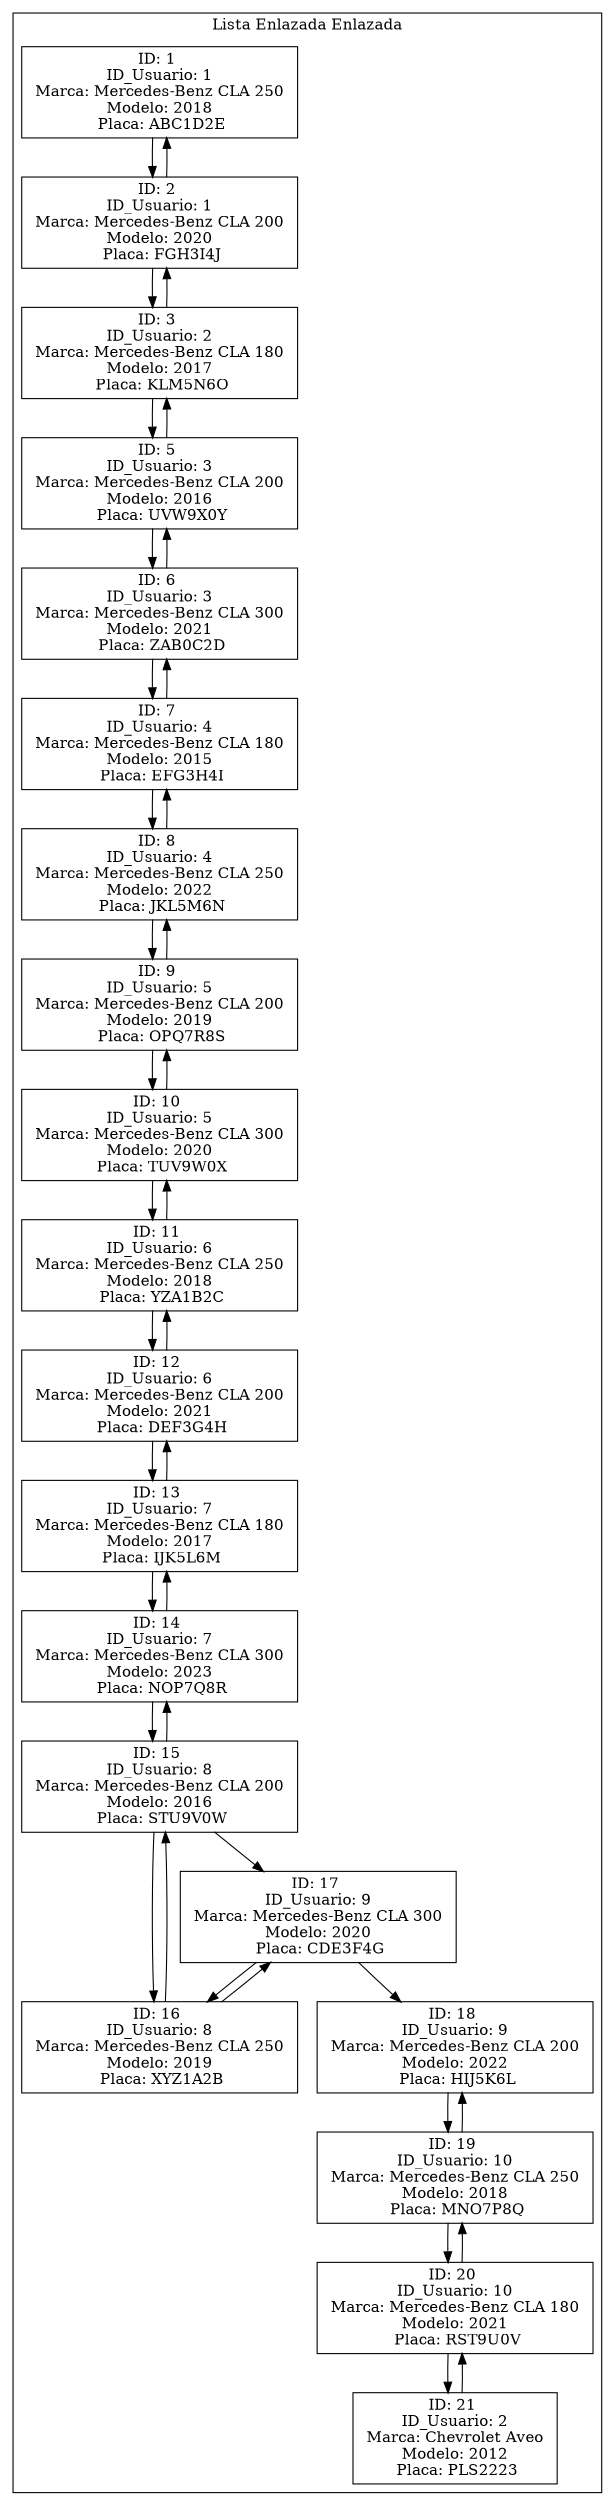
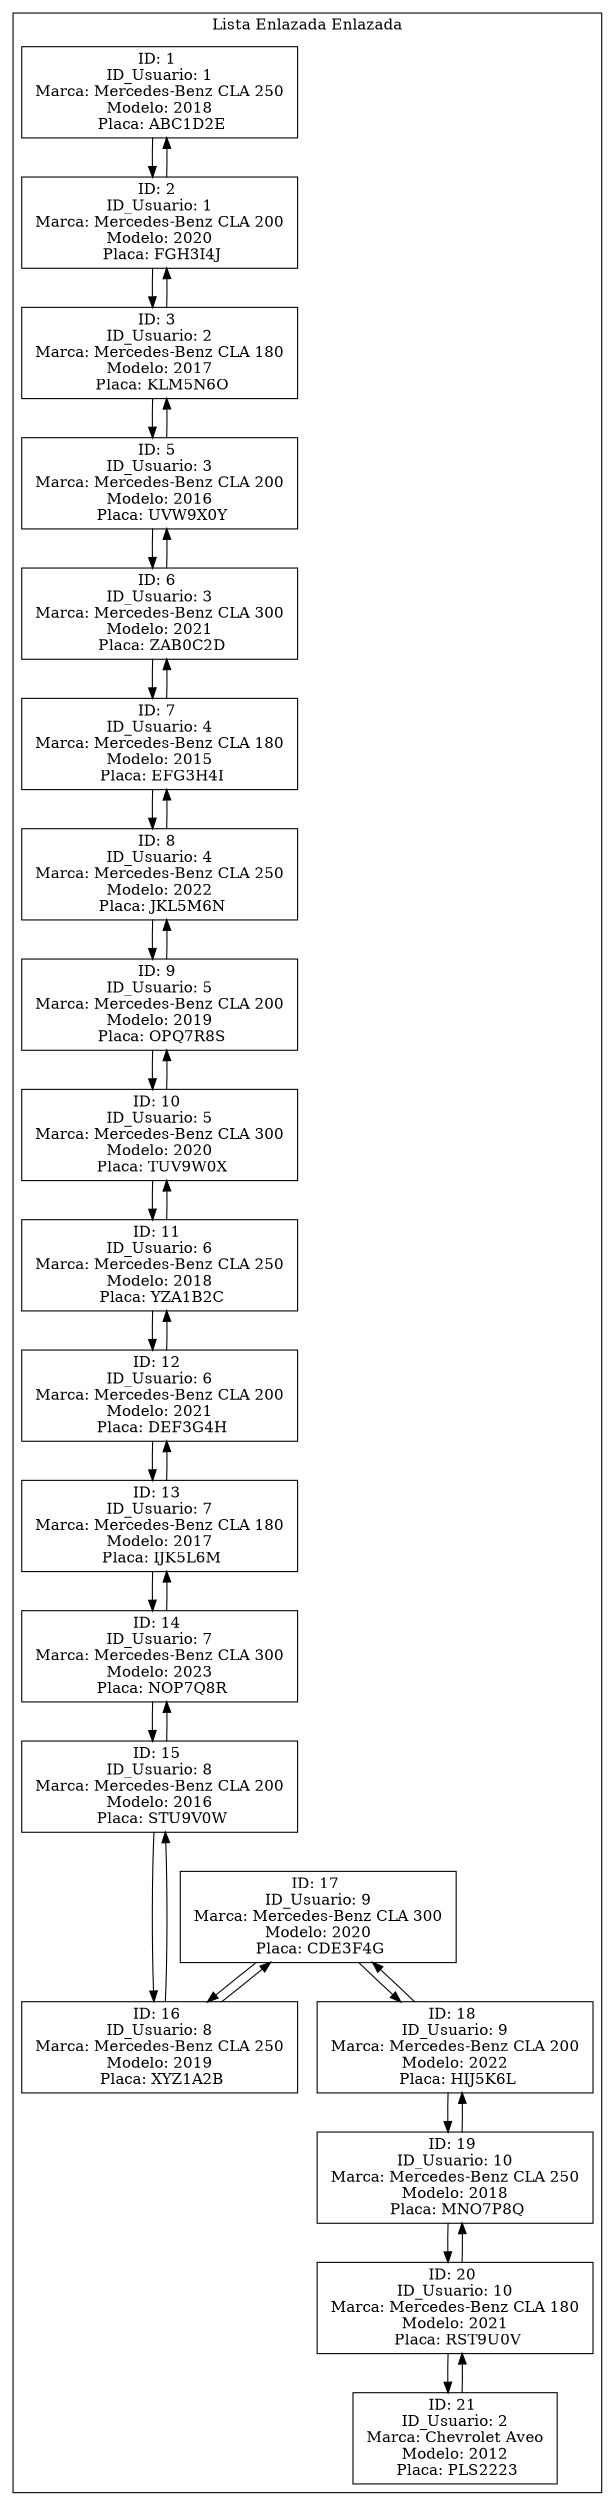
edge "ID: 15" -> "ID: 17": now "ID: 18" -> "ID: 17"
